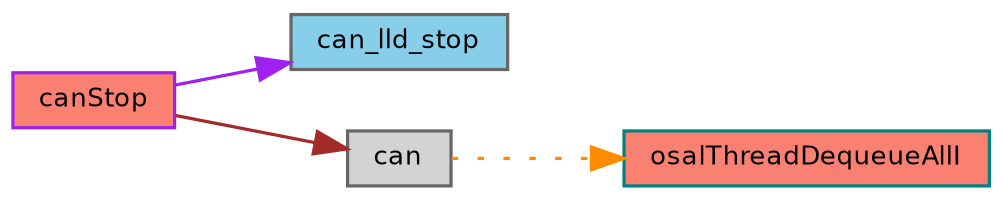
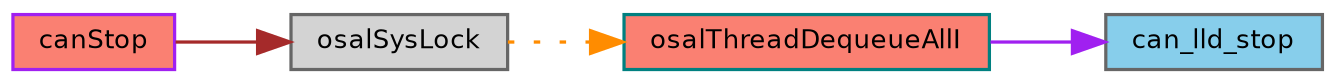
edge "canStop" -> "can_lld_stop": now "osalThreadDequeueAllI" -> "can_lld_stop"
node "can": label "can" -> "osalSysLock"
